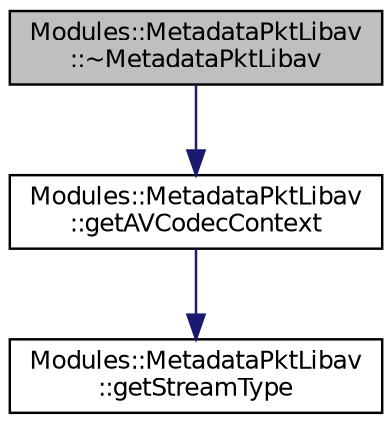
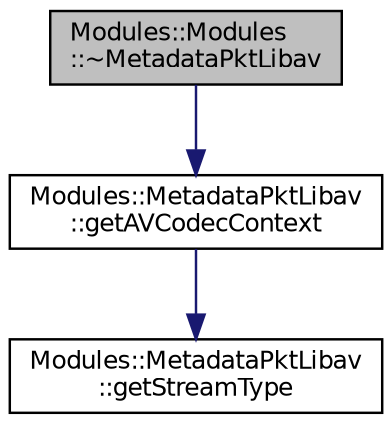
node "Modules::MetadataPktLibav ::~MetadataPktLibav": label "Modules::MetadataPktLibav ::~MetadataPktLibav" -> "Modules::Modules ::~MetadataPktLibav"
